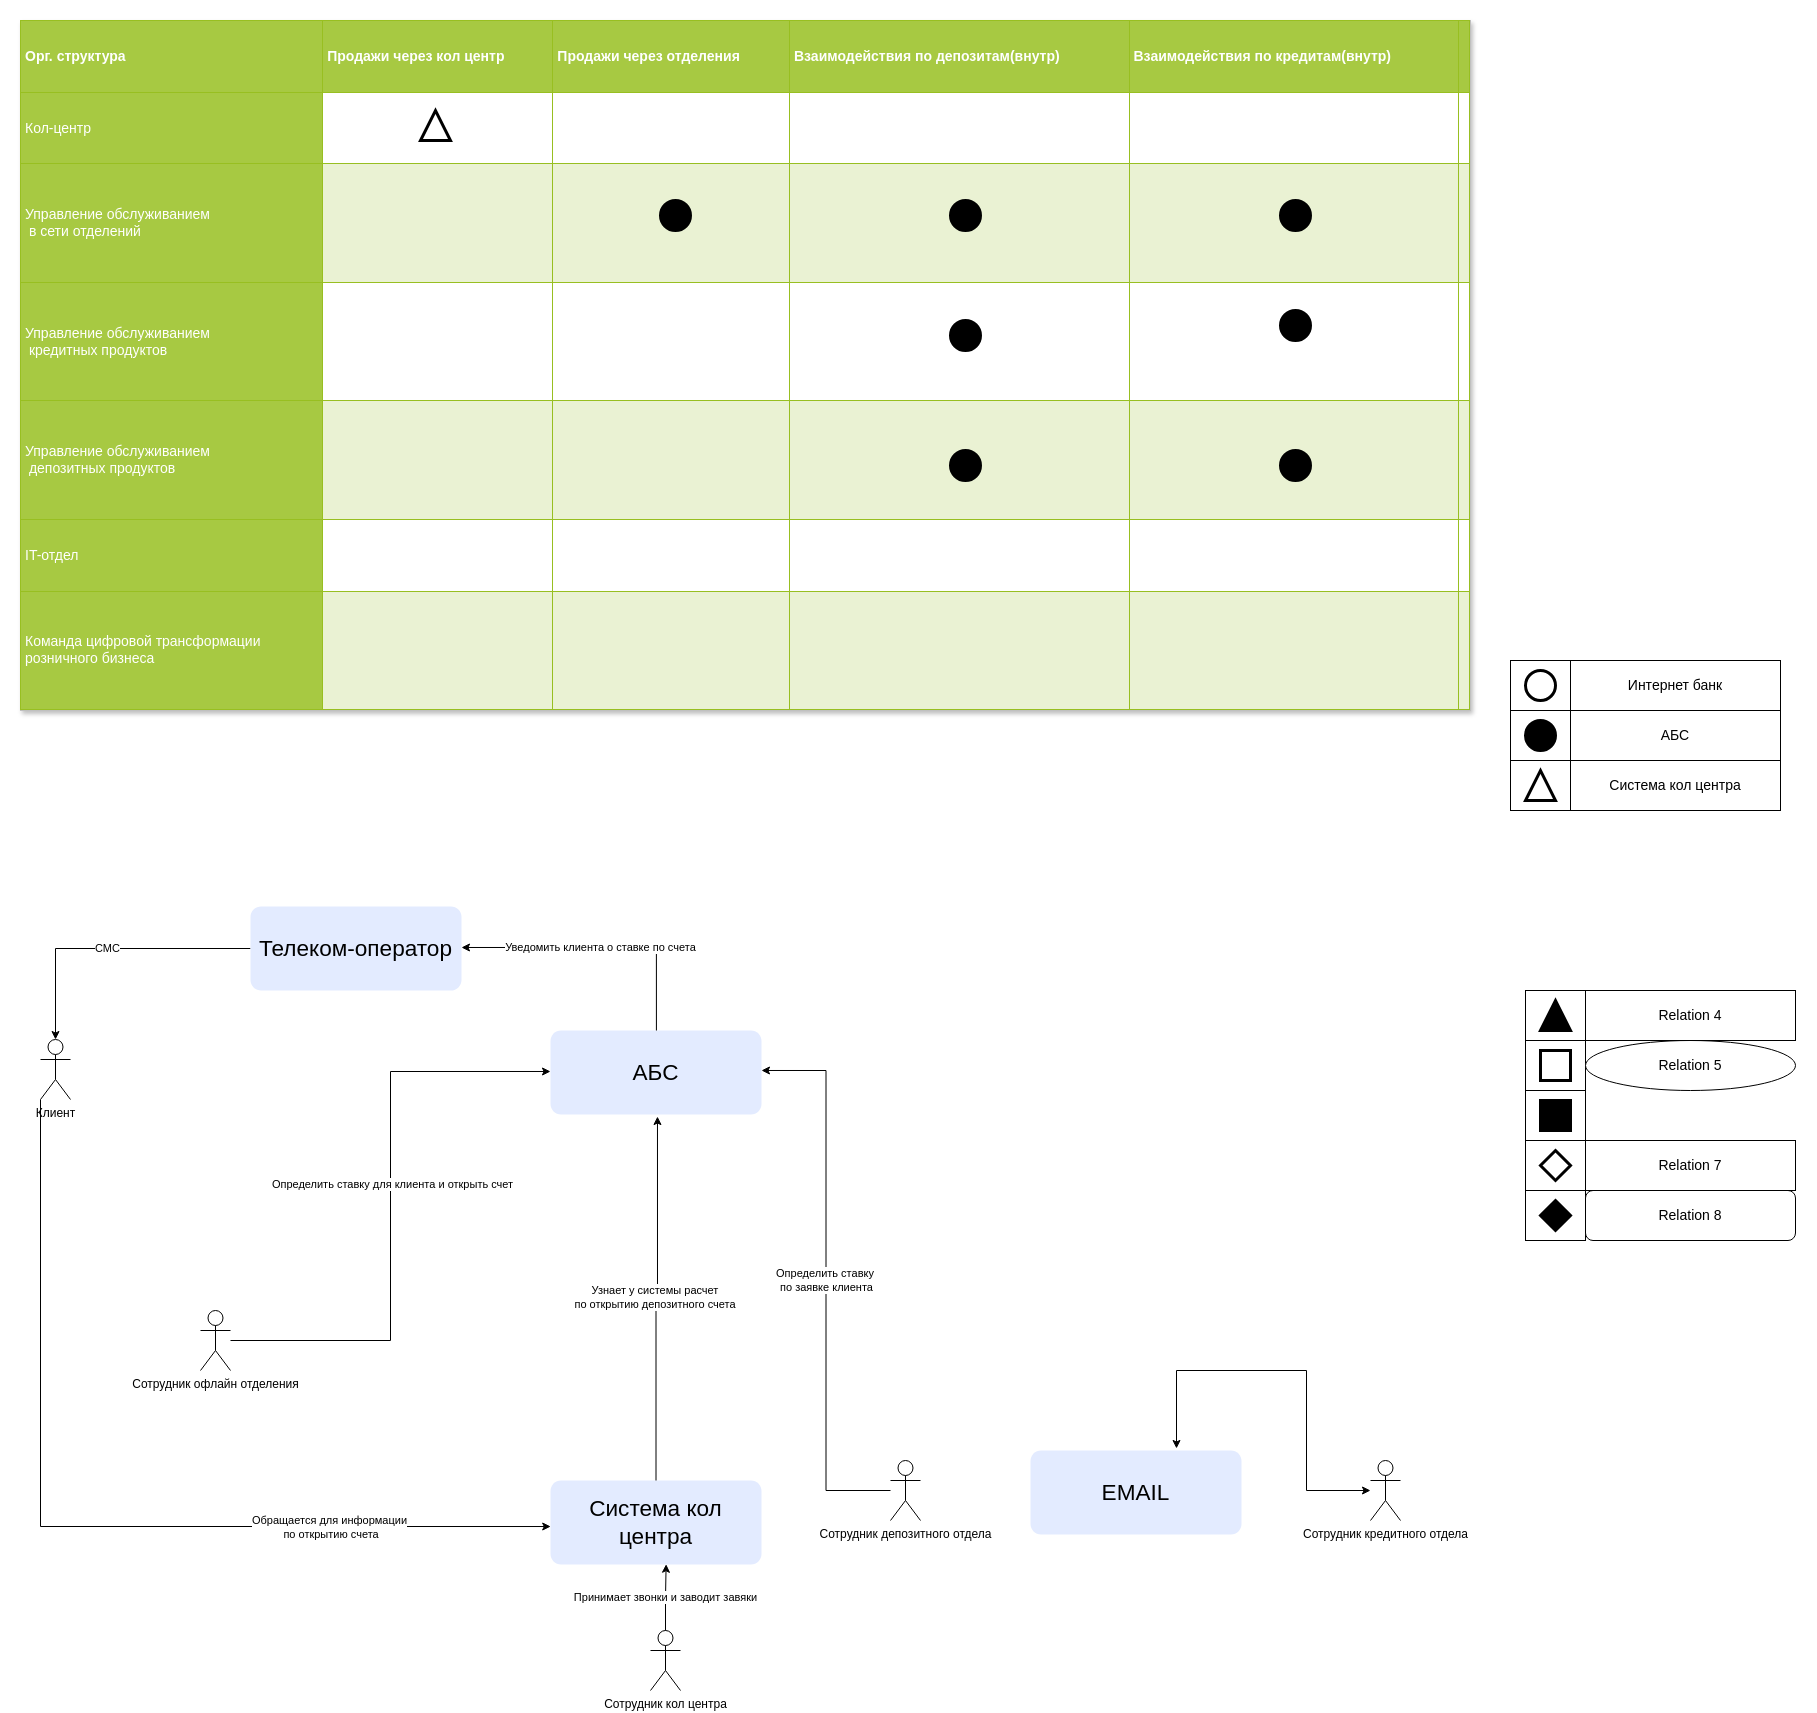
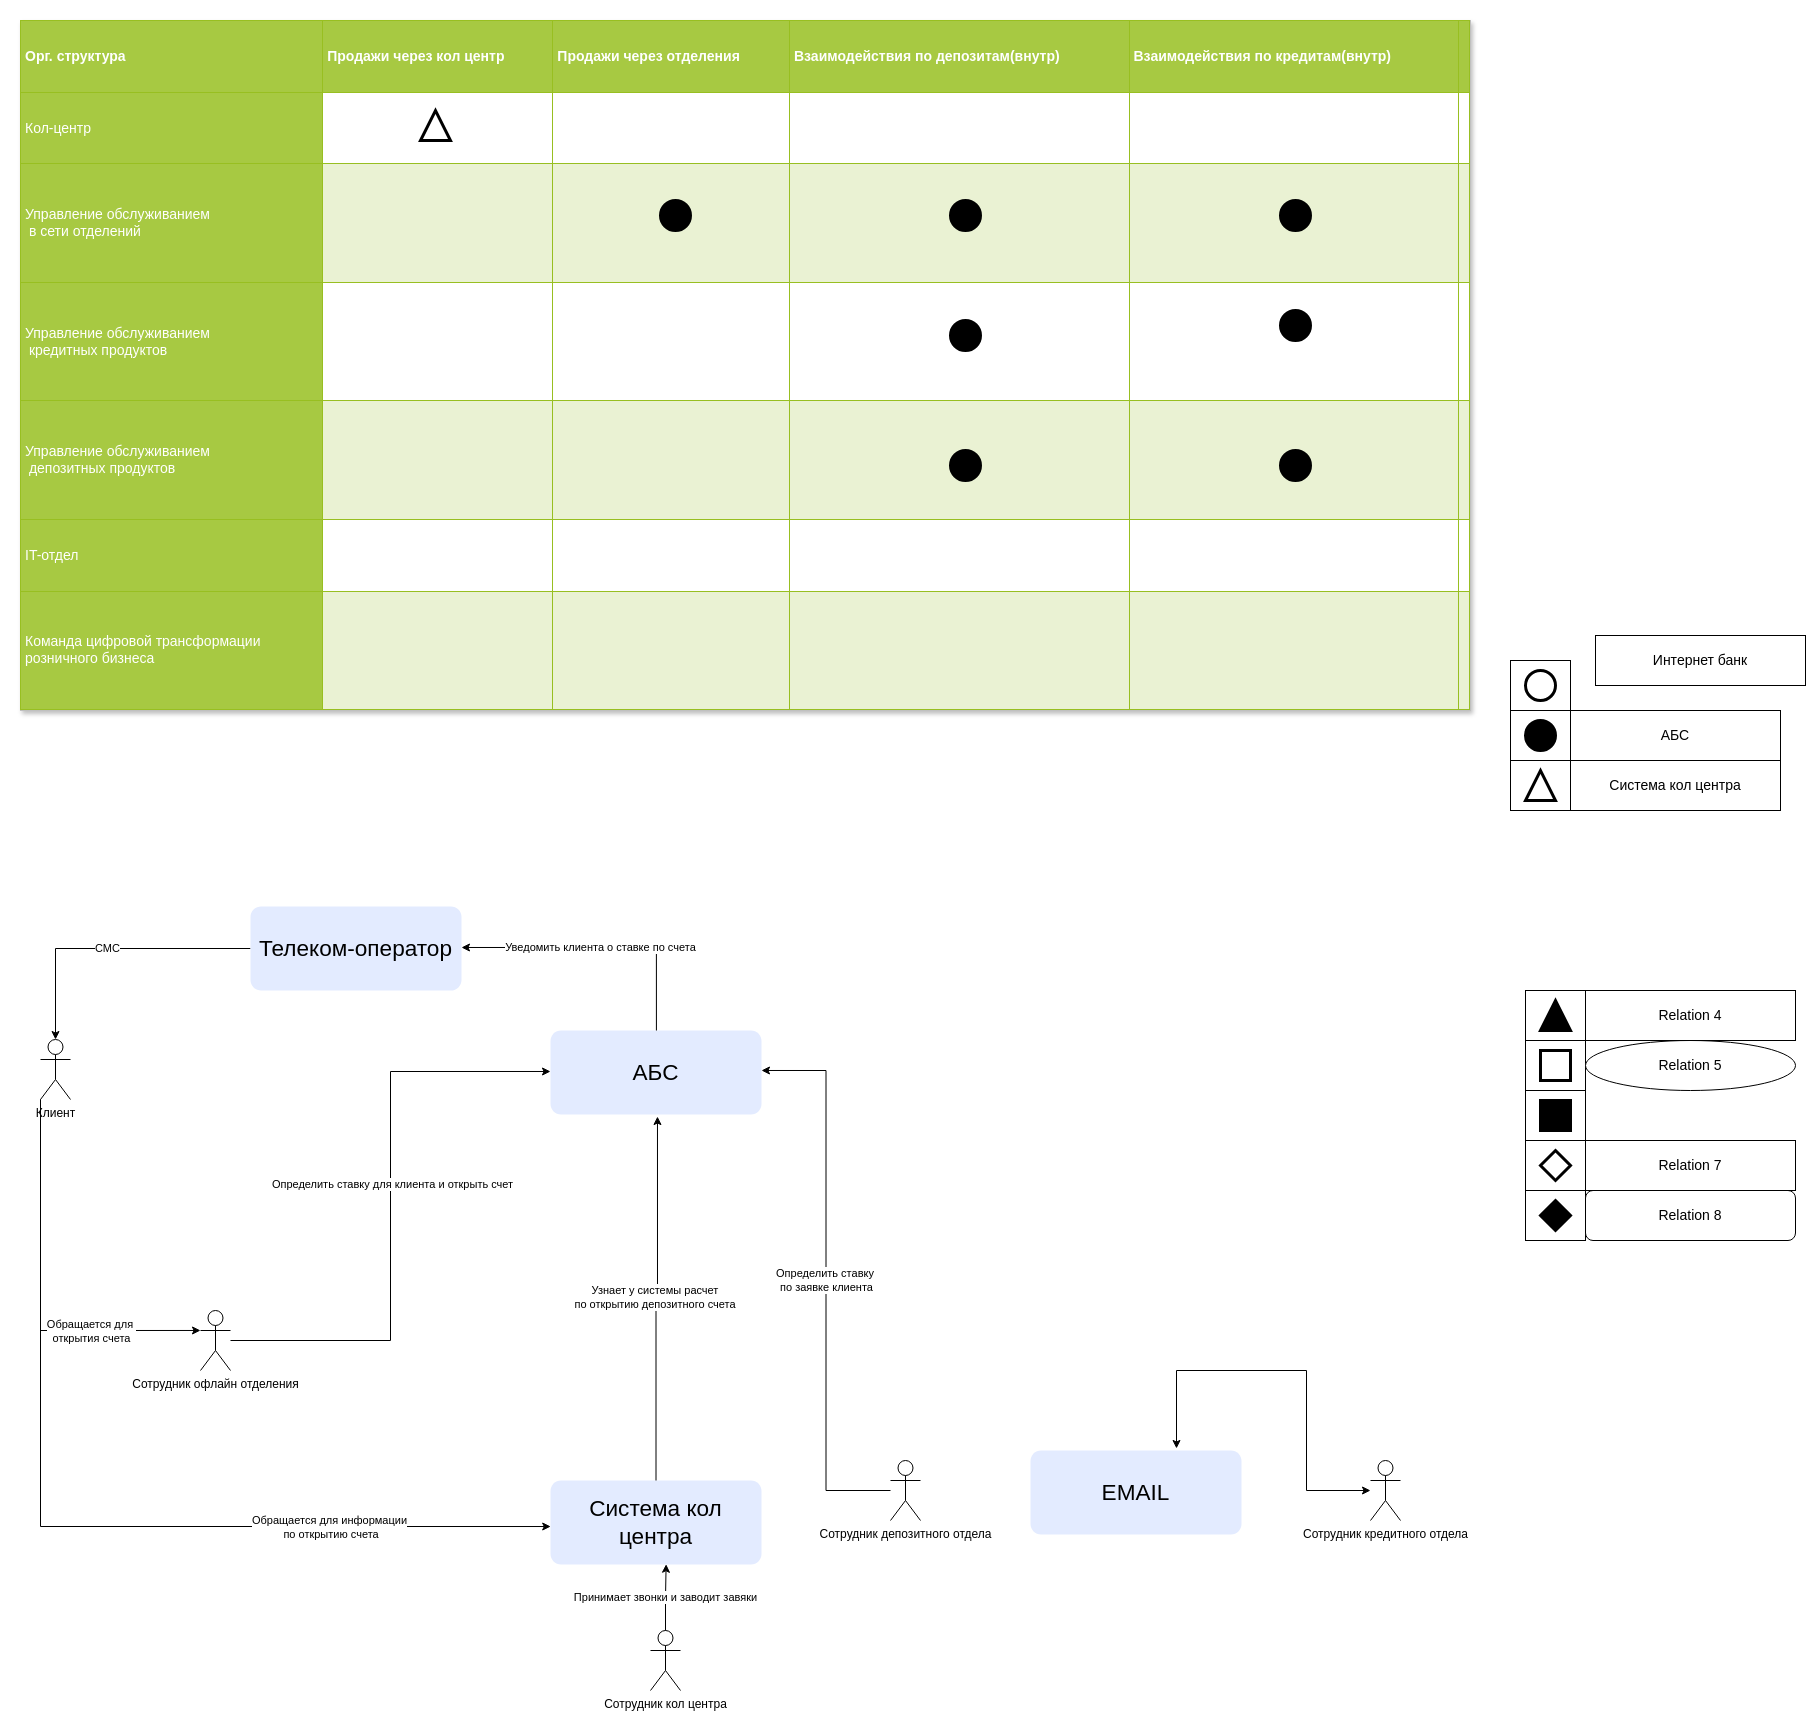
node "Интернет банк": moved (1676, 686) -> (1701, 661)
edge "Клиент" -> "Сотрудник офлайн отделения": added, label "Обращается для открытия счета"
